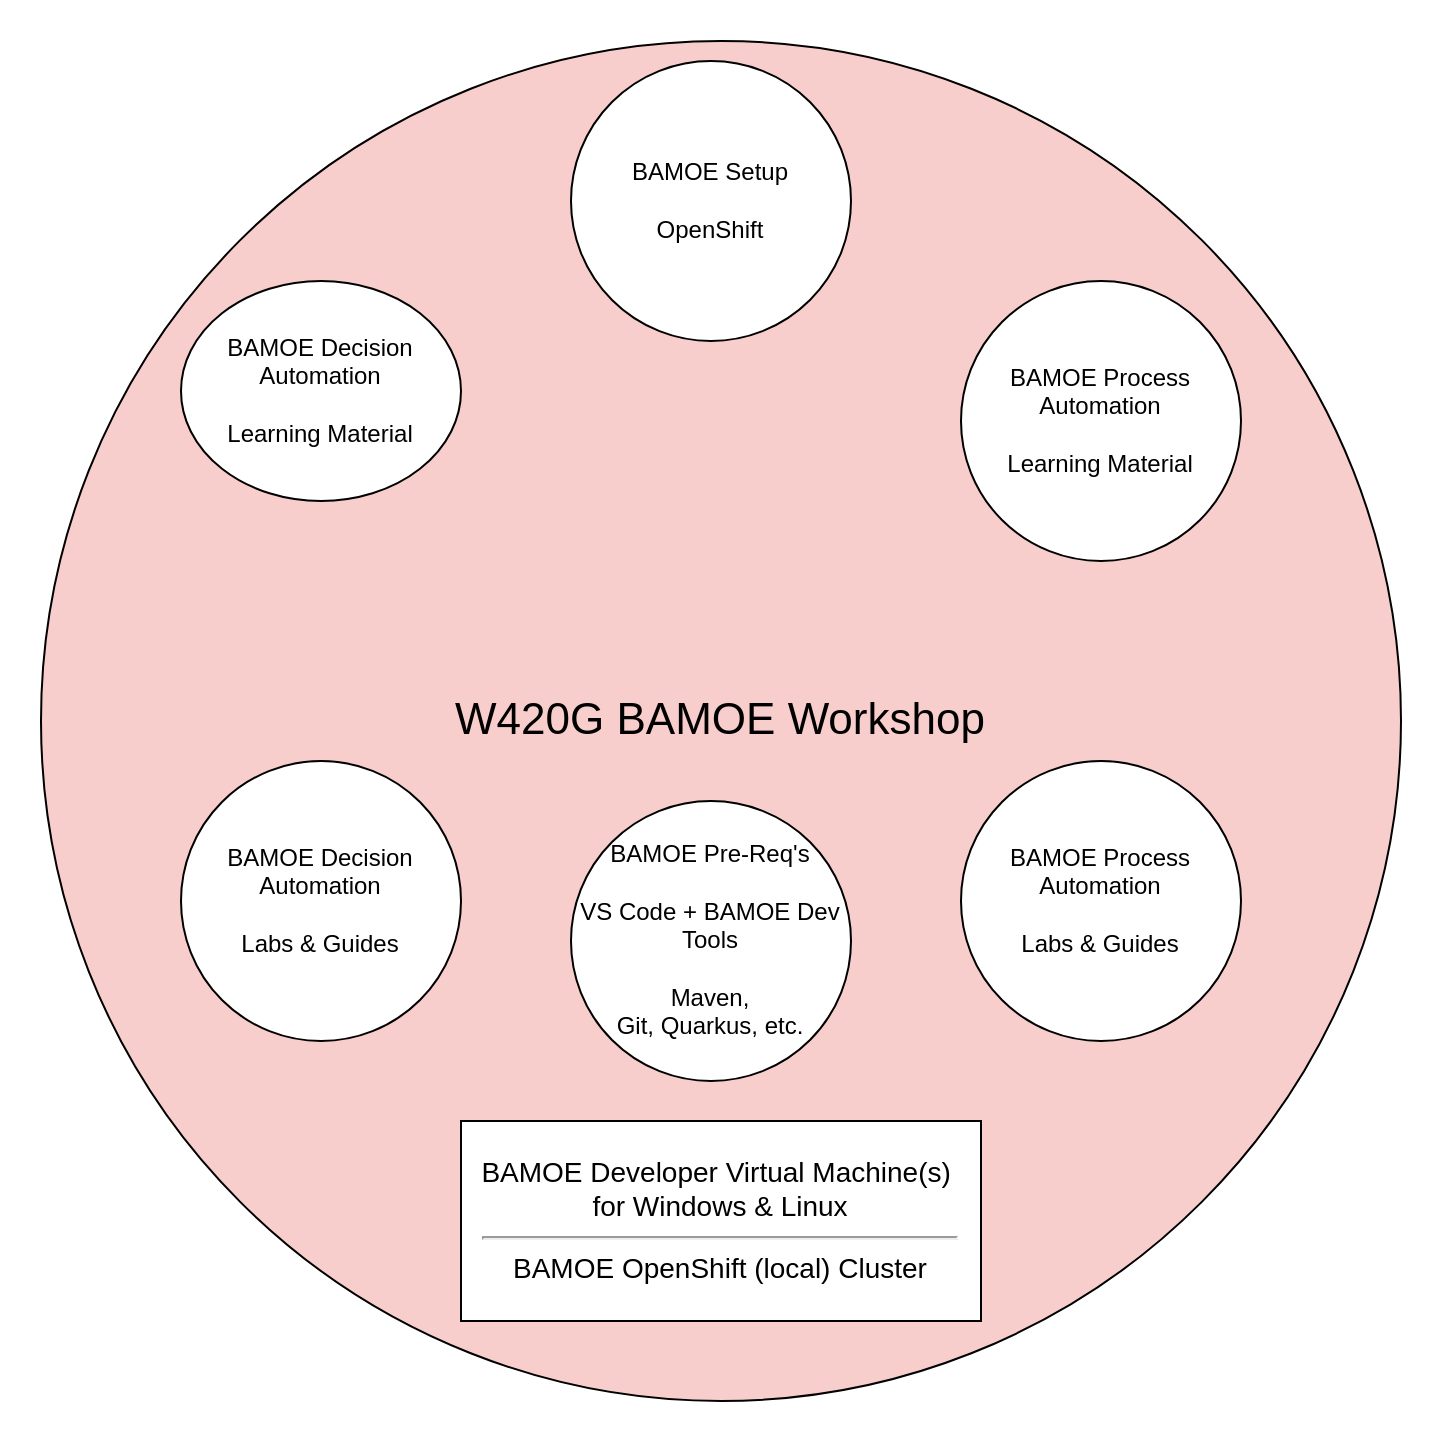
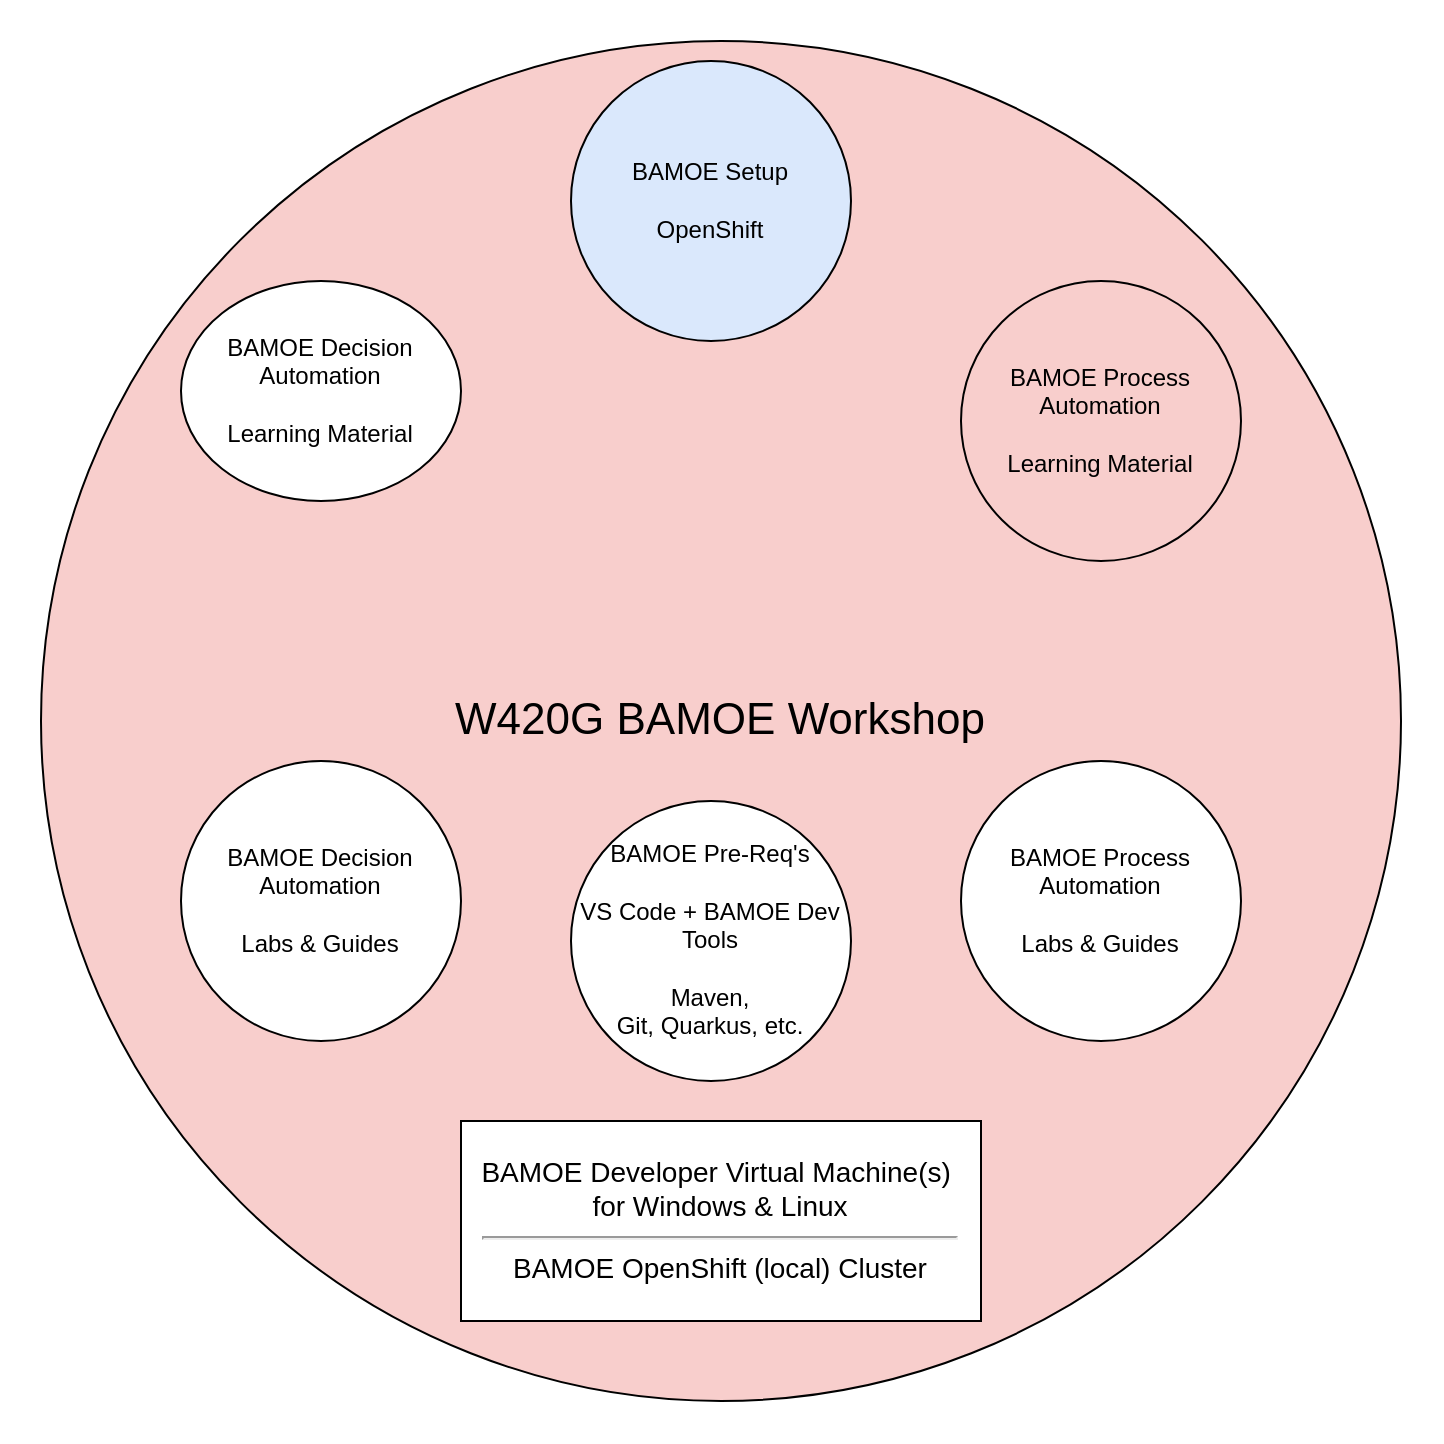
node "BAMOE Setup OpenShift": fillcolor #ffffff -> #dae8fc
node "BAMOE Process Automation Learning Material": fillcolor #ffffff -> #f8cecc
